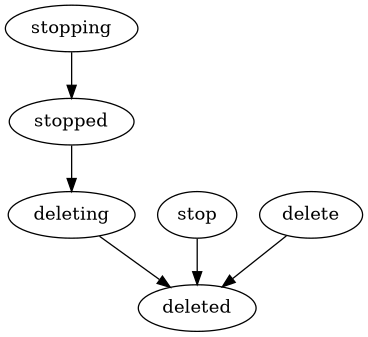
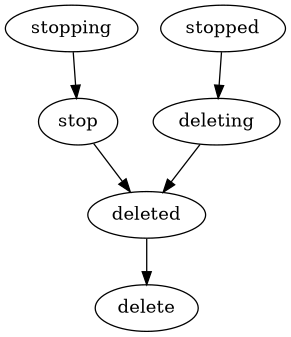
edge "stopping" -> "stopped": now "stopping" -> "stop"
edge "delete" -> "deleted": reversed
